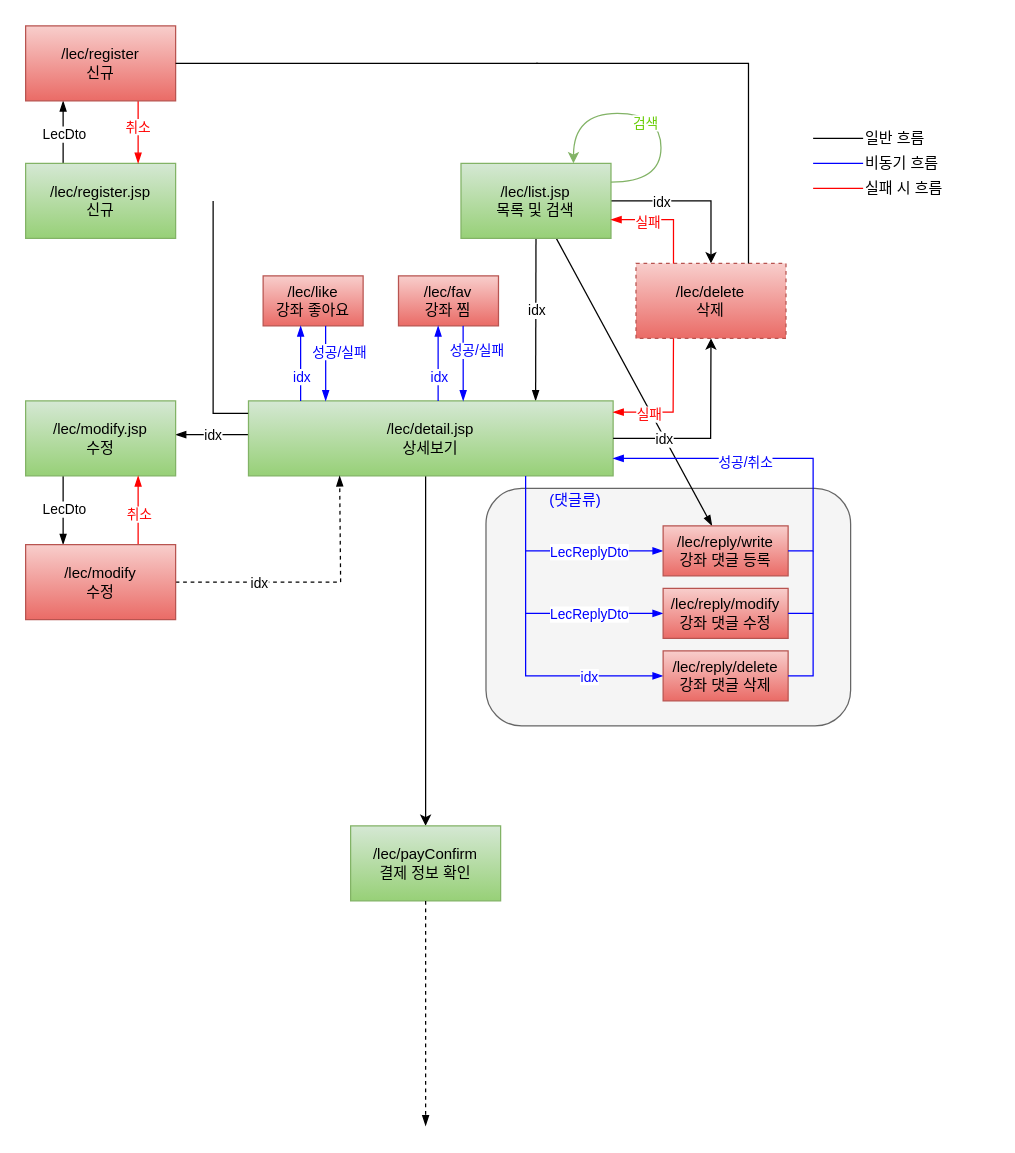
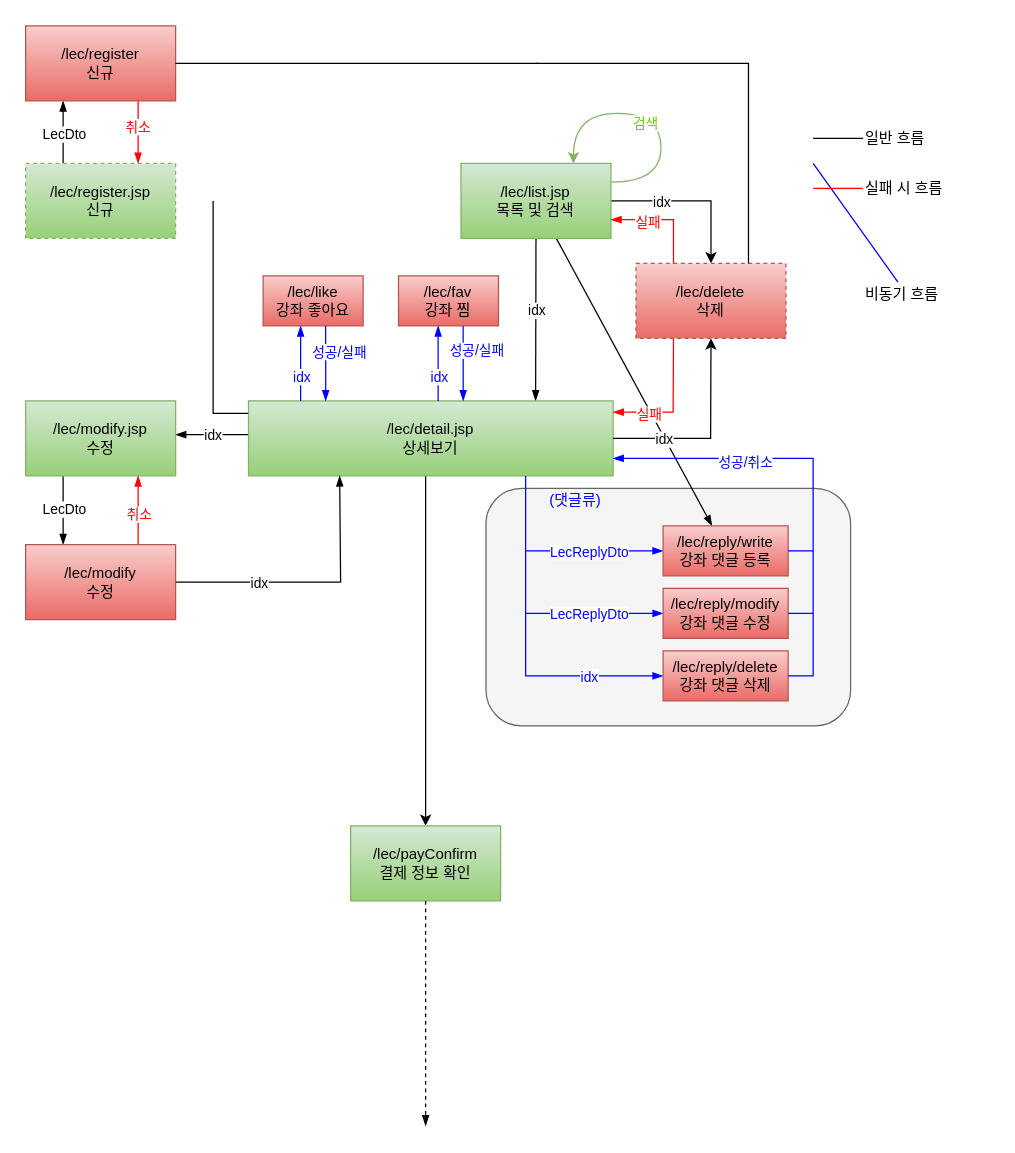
node "비동기 흐름": moved (907, 163) -> (907, 294)
node "/lec/register.jsp 신규": style solid -> dashed
edge "/lec/modify 수정" -> "/lec/detail.jsp 상세보기": style dashed -> solid
